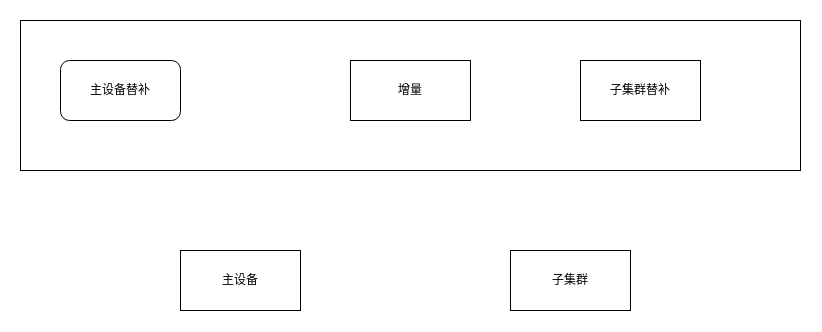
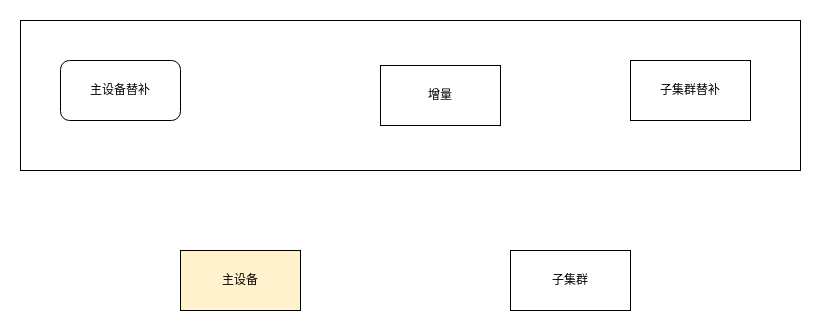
node "增量": moved (411, 91) -> (441, 96)
node "子集群替补": moved (641, 91) -> (691, 91)
node "主设备": fillcolor #ffffff -> #fff2cc
